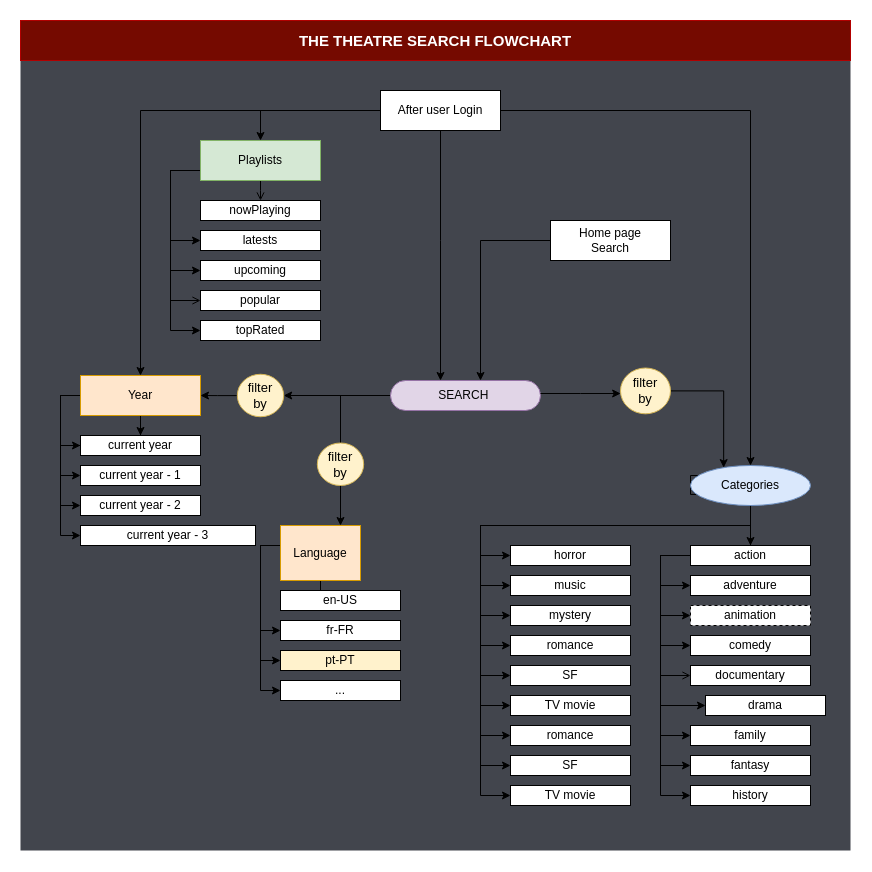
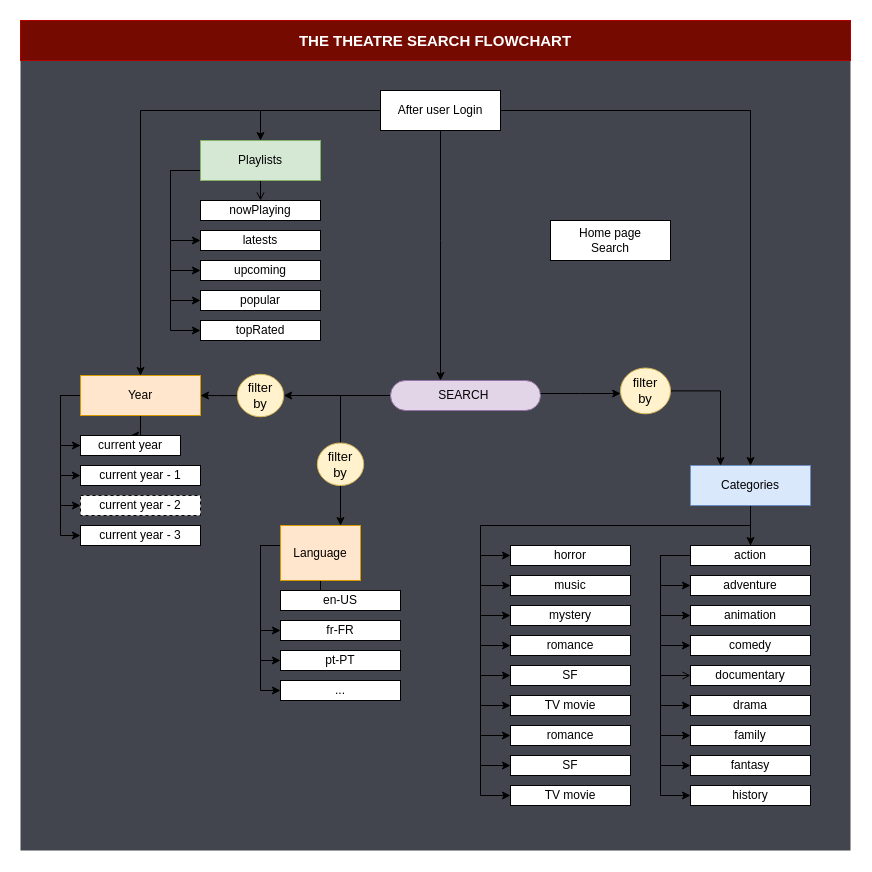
edge "Home page Search" -> "SEARCH": removed
edge "Playlists" -> "popular": arrowhead open -> classic
node "current year": size 120x20 -> 100x20
node "Categories": shape ellipse -> rectangle
node "current year - 2": style solid -> dashed
node "current year - 3": size 175x20 -> 120x20
node "animation": style dashed -> solid
node "pt-PT": fillcolor #fff2cc -> #ffffff
node "drama": moved (766, 706) -> (751, 706)
